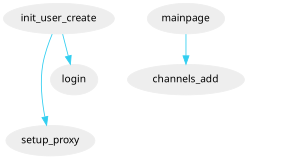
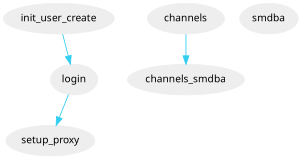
node "mainpage": label "mainpage" -> "channels"
node "smdba": added
edge "init_user_create" -> "setup_proxy": now "login" -> "setup_proxy"
node "channels_add": label "channels_add" -> "channels_smdba"
